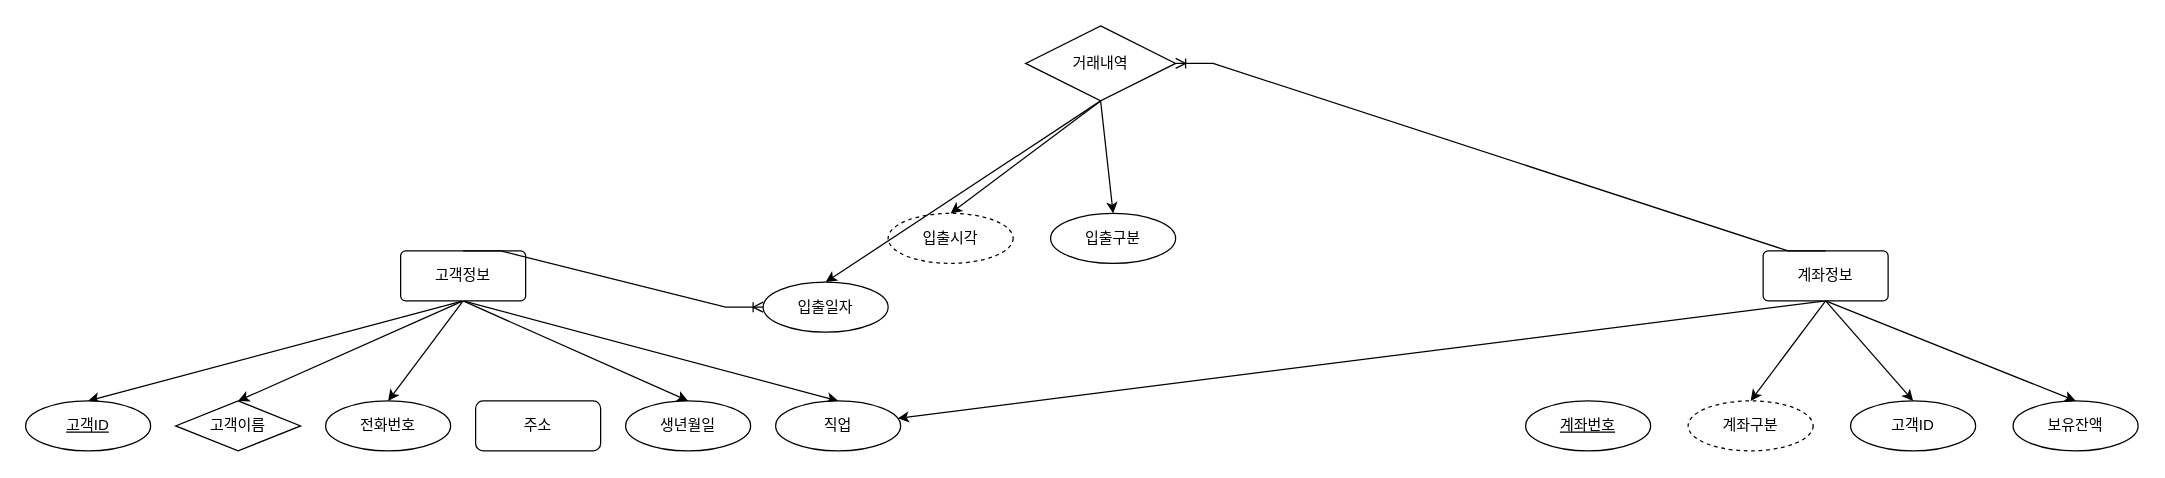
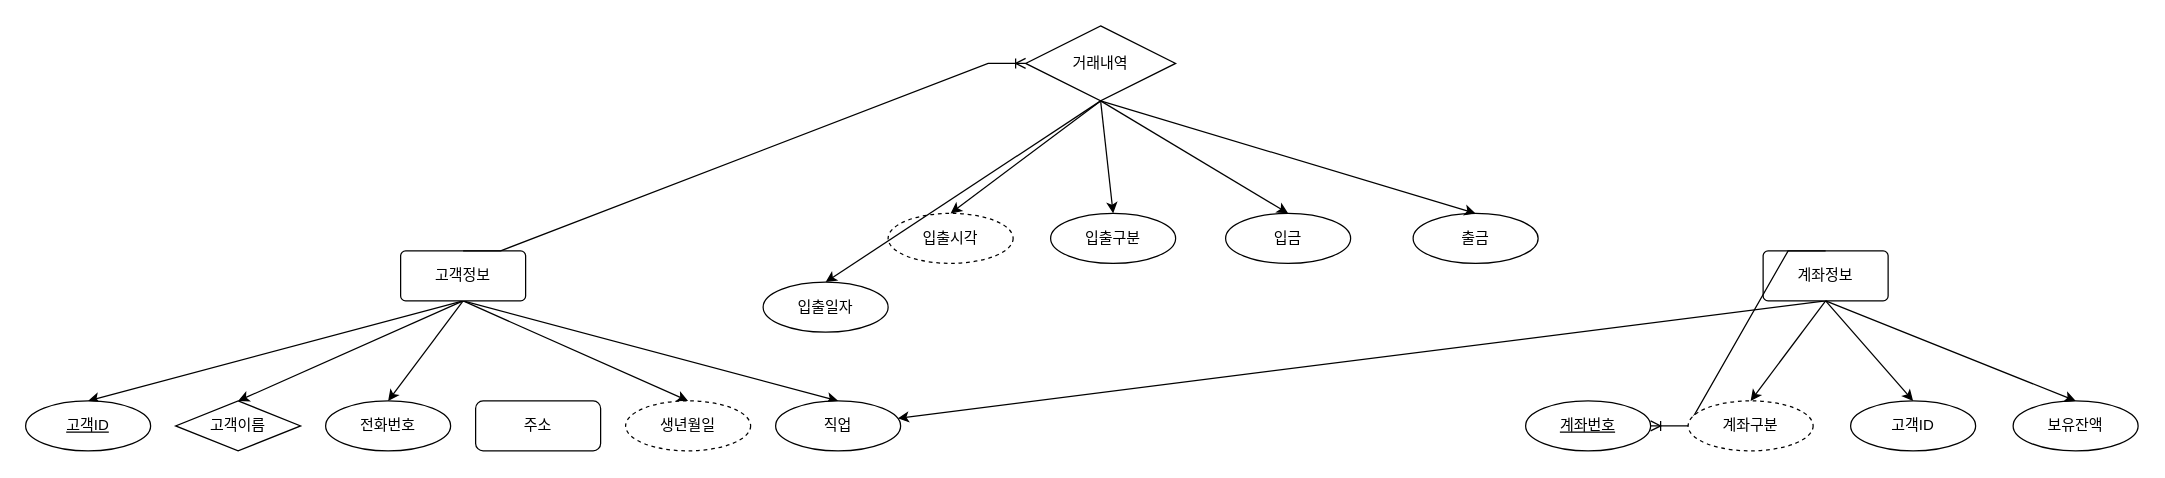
edge "계좌정보" -> "거래내역": now "계좌정보" -> "계좌번호"
edge "거래내역" -> "입금": added
edge "거래내역" -> "출금": added
node "입금": added
node "출금": added
edge "고객정보" -> "입출일자": now "고객정보" -> "거래내역"
node "생년월일": style solid -> dashed
